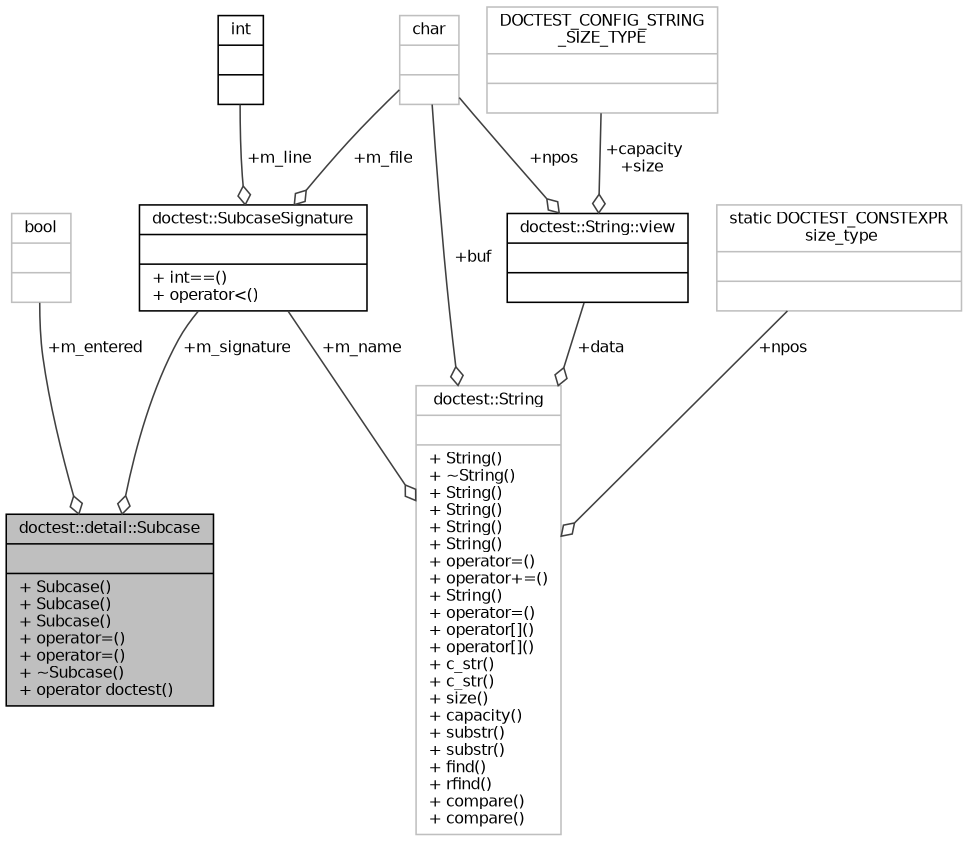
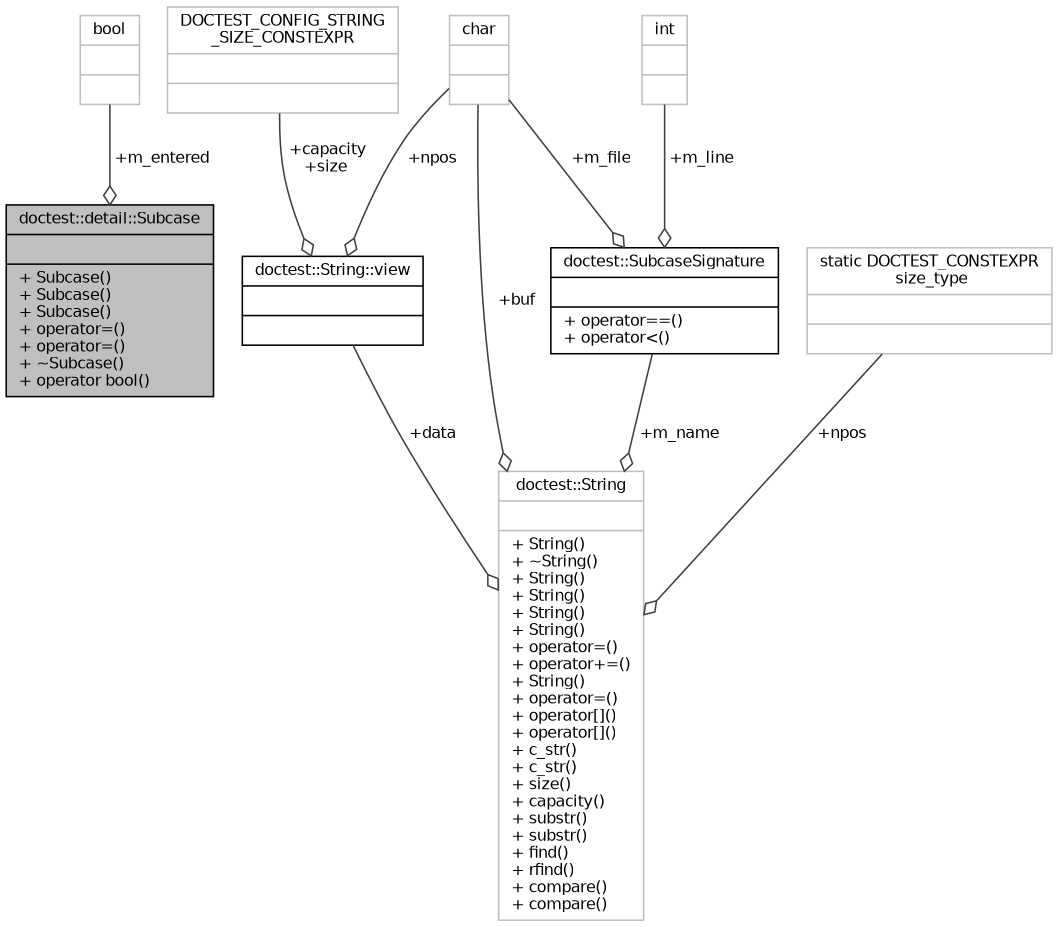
node "DOCTEST_CONFIG_STRING": text "_SIZE_TYPE" -> "_SIZE_CONSTEXPR"
node "int": color black -> grey75
node "doctest::SubcaseSignature": text "+ int==()" -> "+ operator==()"
edge "doctest::SubcaseSignature" -> "doctest::detail::Subcase": removed, label "+m_signature"
node "doctest::detail::Subcase": text "+ operator doctest()" -> "+ operator bool()"
